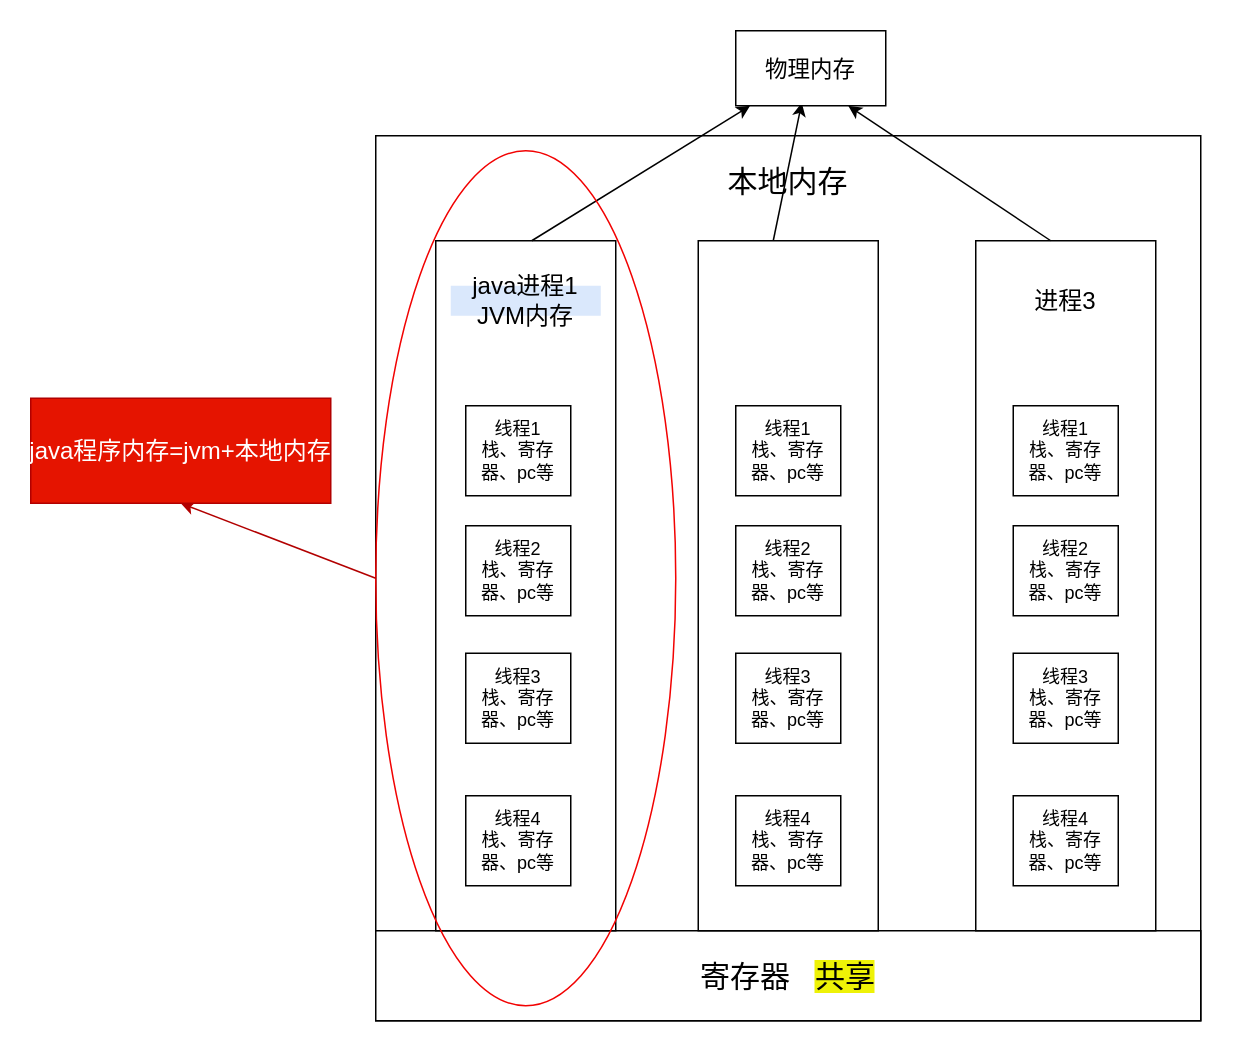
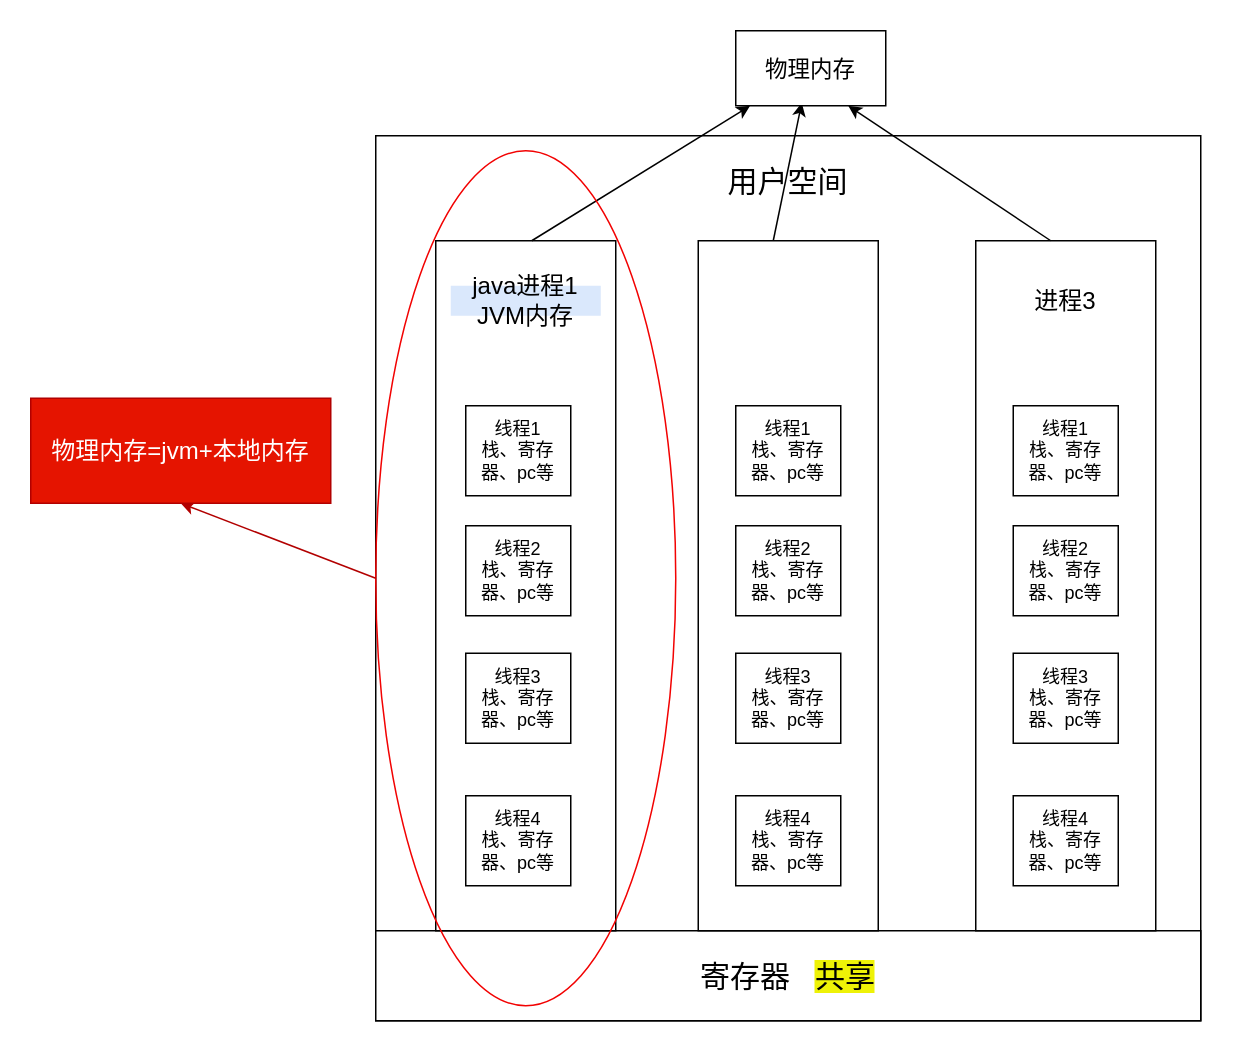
node "本地内存": label "本地内存" -> "用户空间"
node "java程序内存=jvm+本地内存": label "java程序内存=jvm+本地内存" -> "物理内存=jvm+本地内存"
